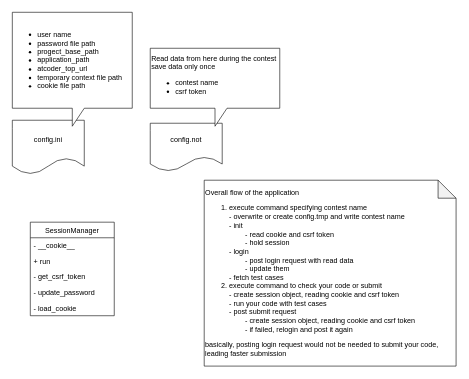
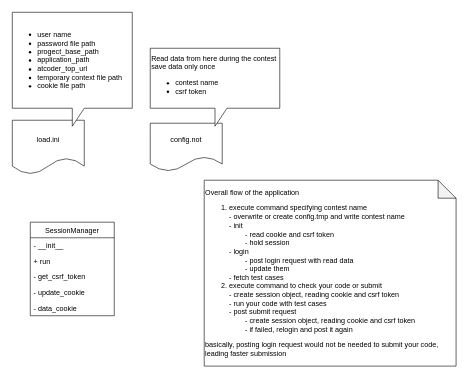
node "config.ini": label "config.ini" -> "load.ini"
node "- __cookie__": label "- __cookie__" -> "- __init__"
node "- update_password": label "- update_password" -> "- update_cookie"
node "- load_cookie": label "- load_cookie" -> "- data_cookie"
